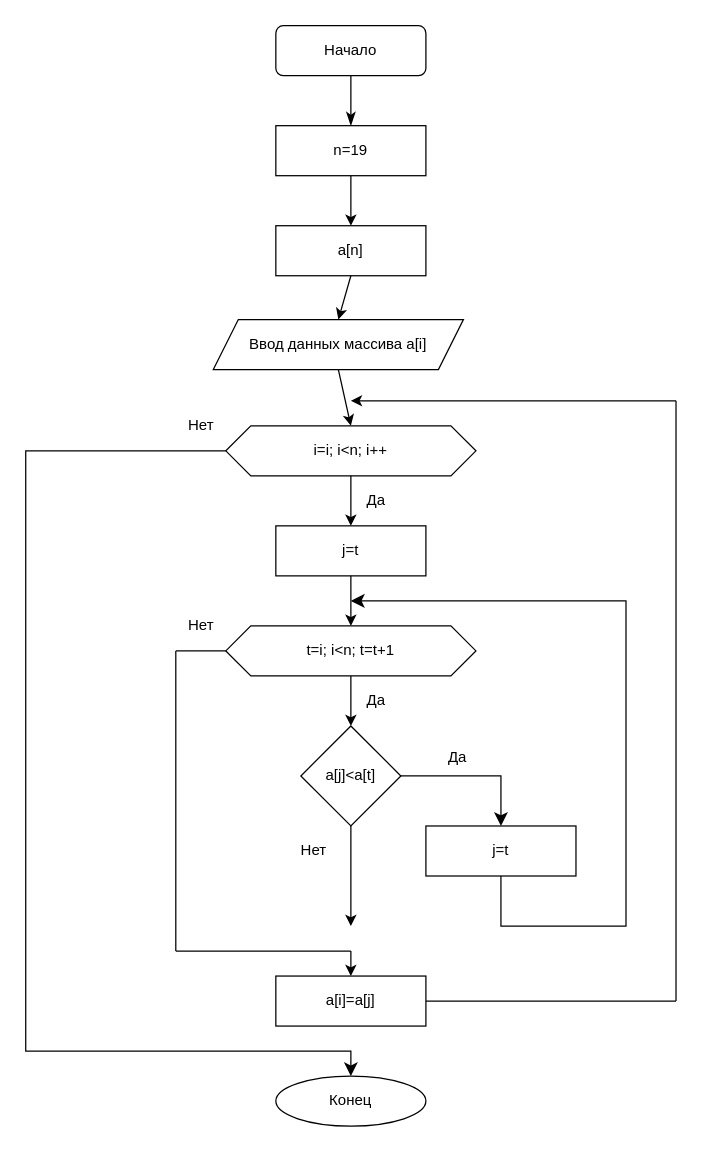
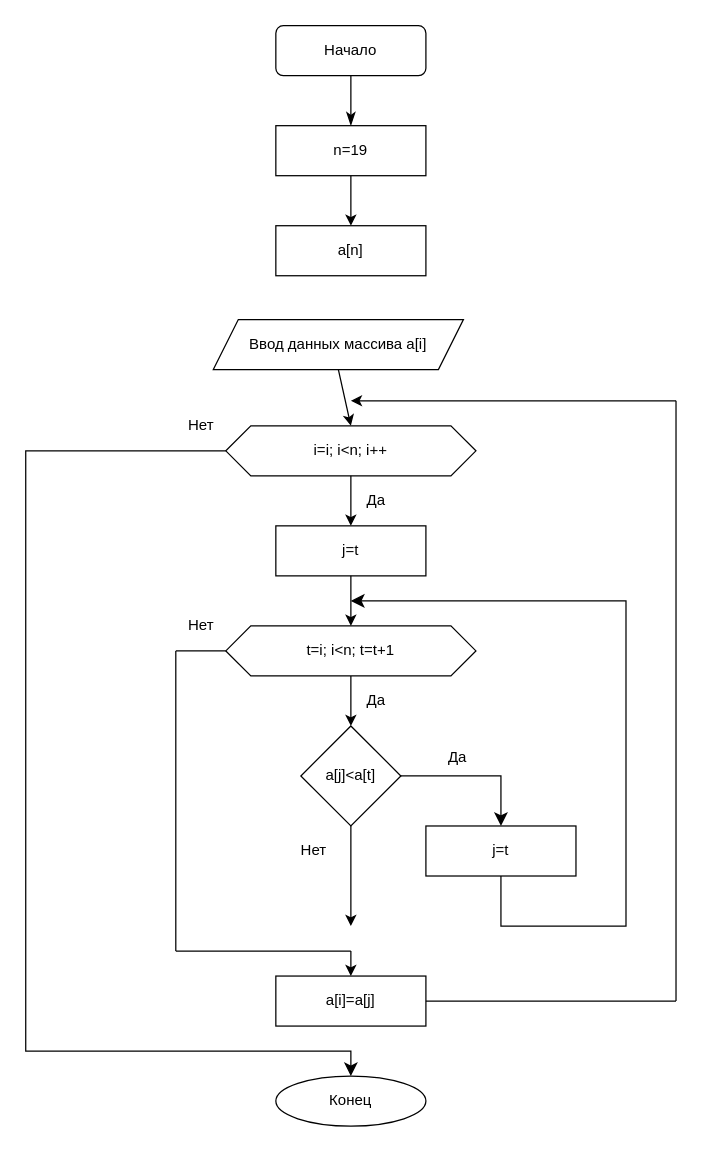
edge "a[n]" -> "Ввод данных массива a[i]": removed
